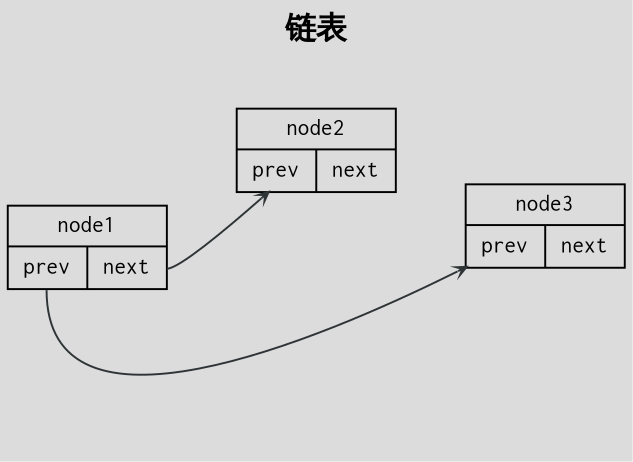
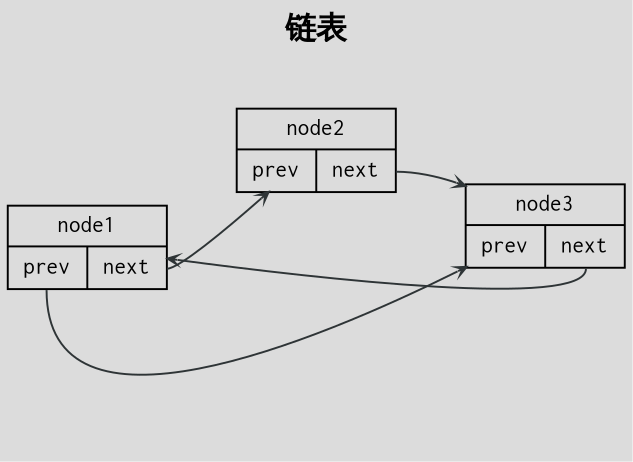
edge "node2" -> "node3": added
edge "node3" -> "node1": added
